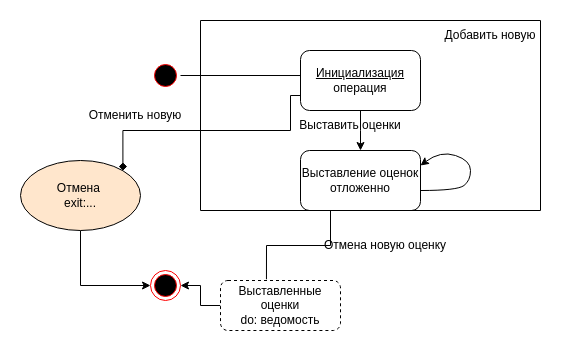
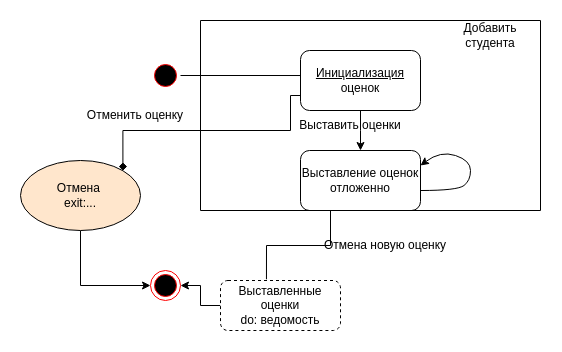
node "Добавить новую": label "Добавить новую" -> "Добавить студента"
node "Инициализация операция": label "Инициализация операция" -> "Инициализация оценок"
node "Отменить новую": label "Отменить новую" -> "Отменить оценку"
